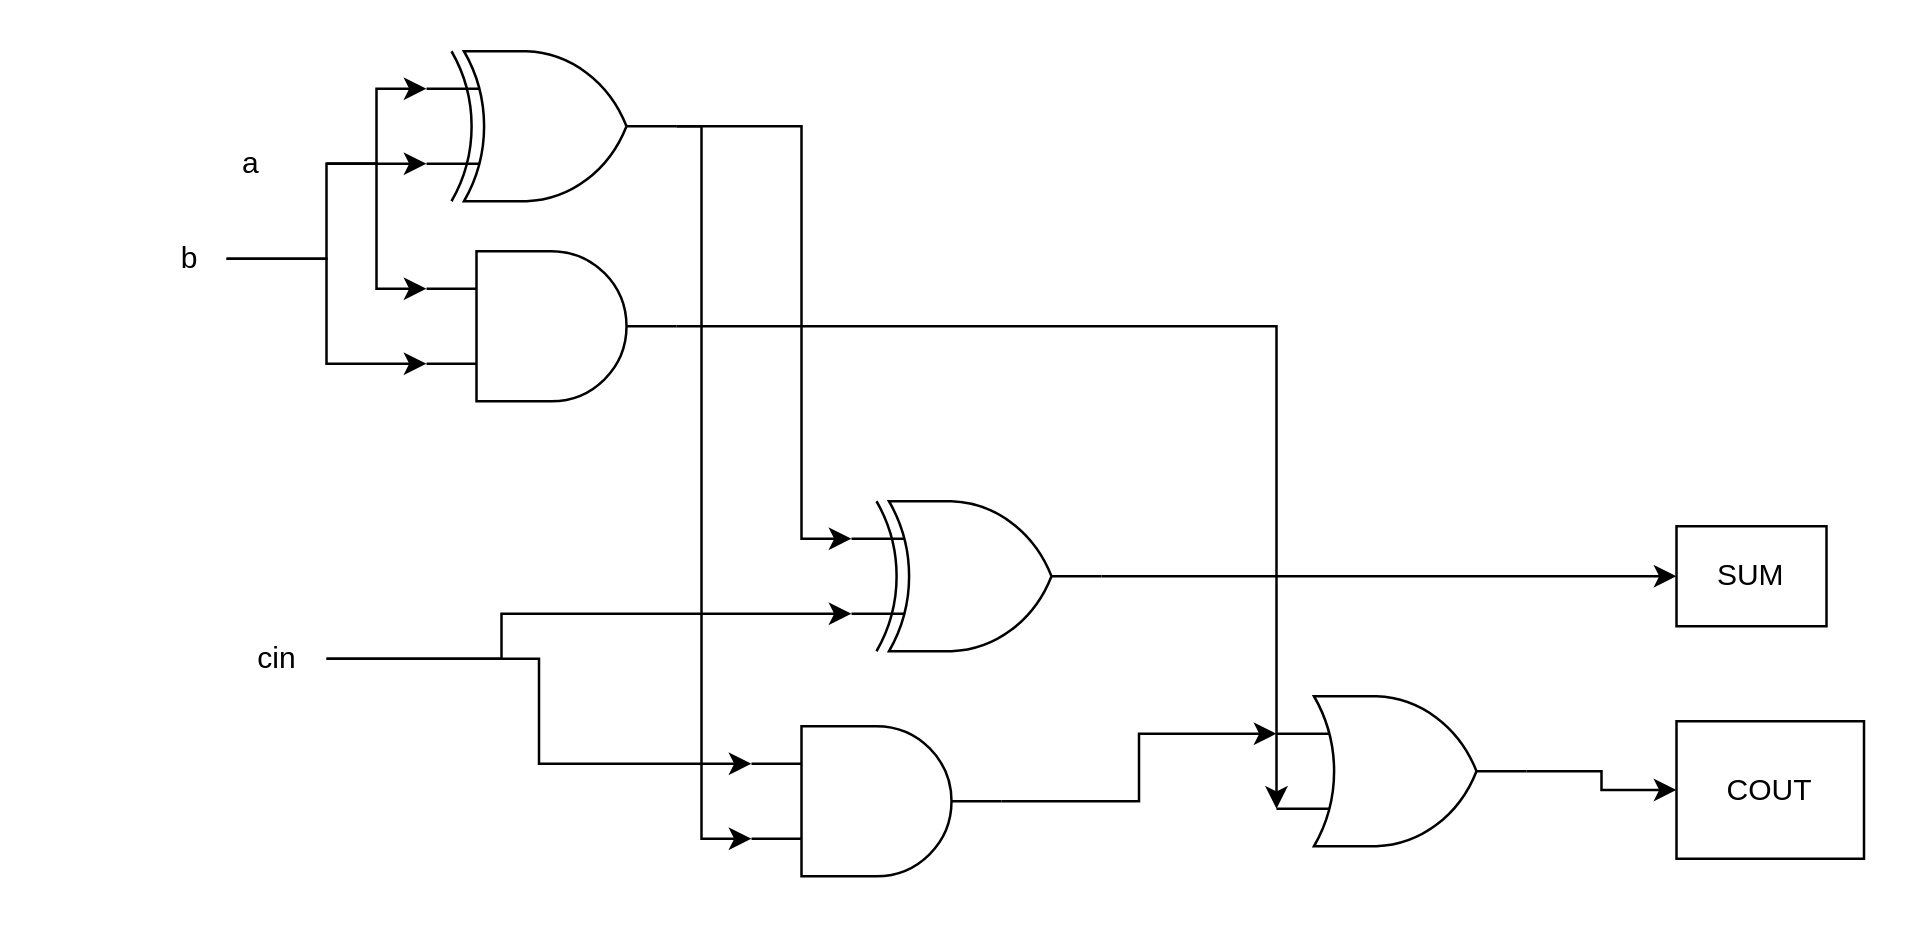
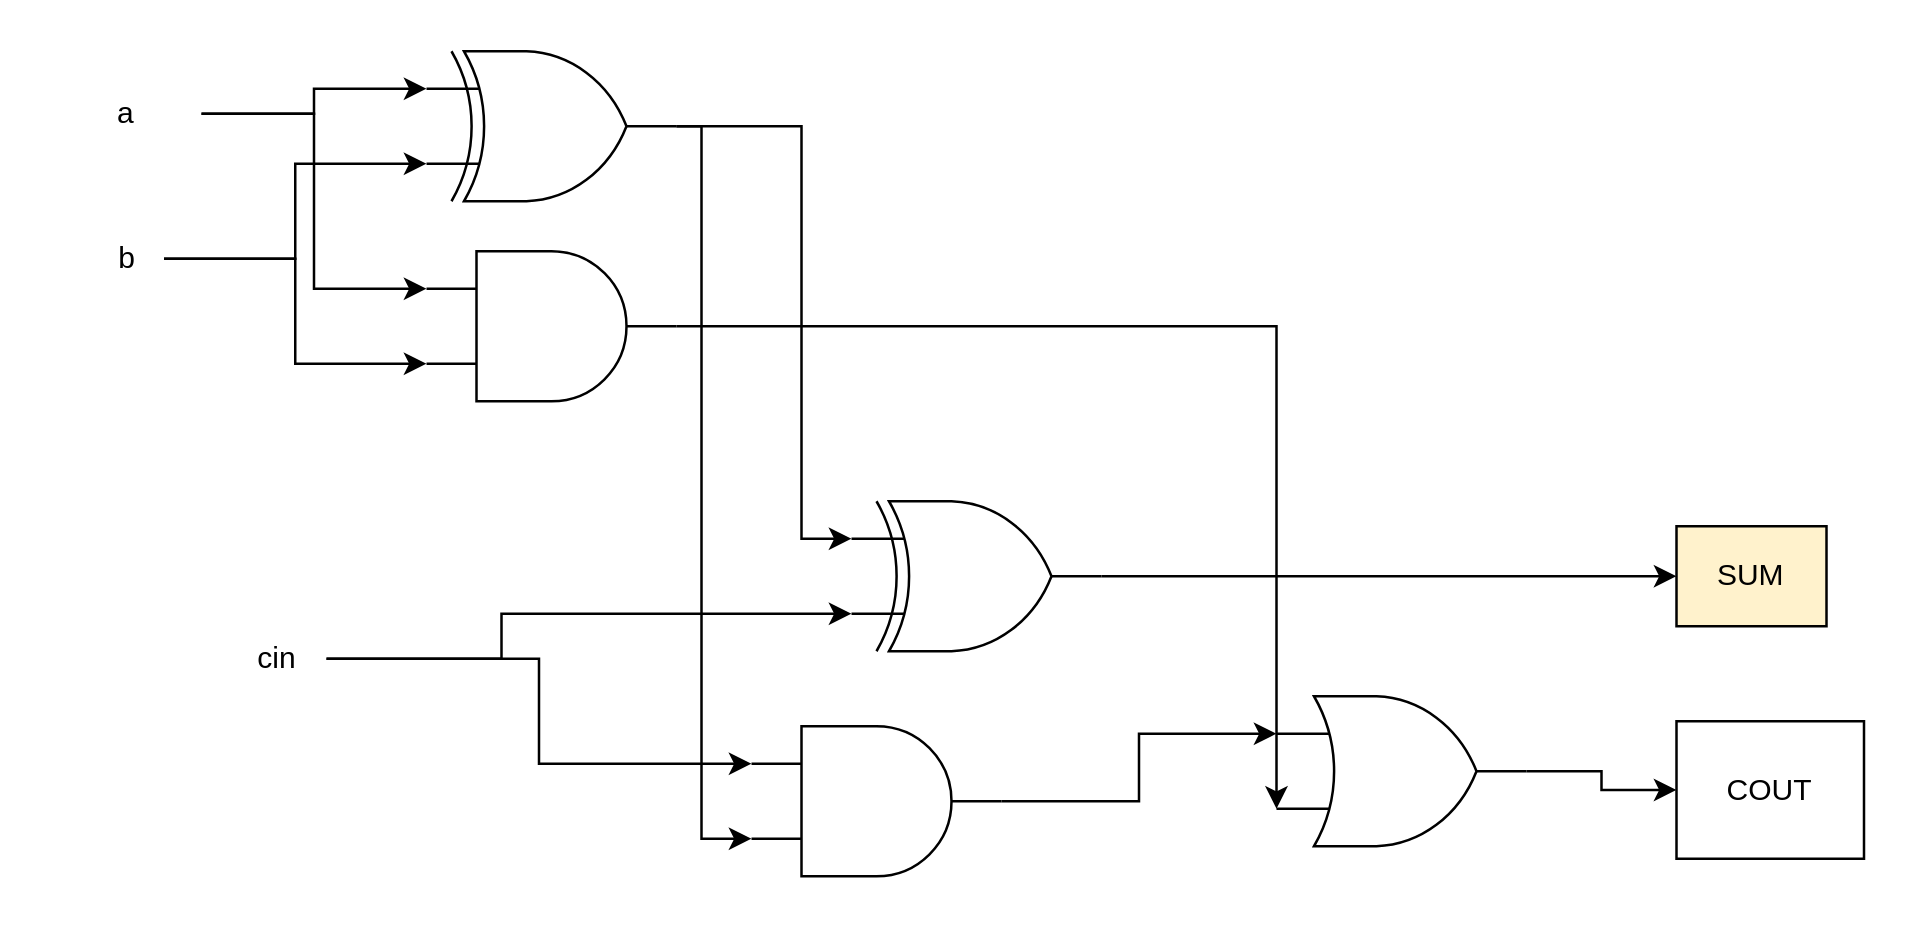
node "a": moved (251, 164) -> (126, 114)
node "b": moved (189, 259) -> (126, 259)
node "SUM": fillcolor #ffffff -> #fff2cc
